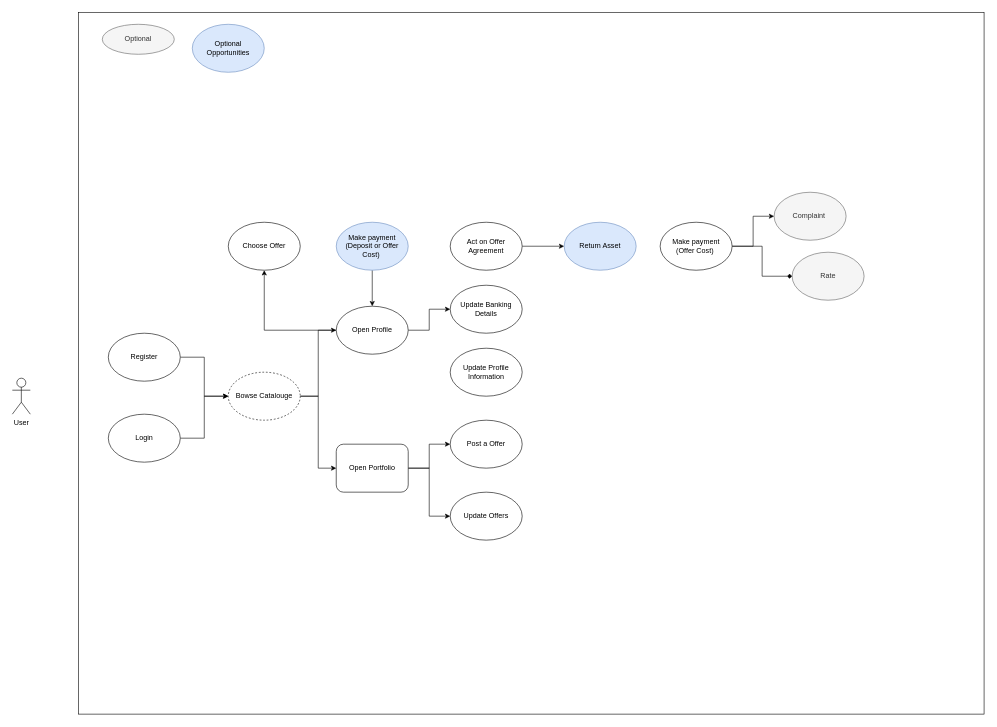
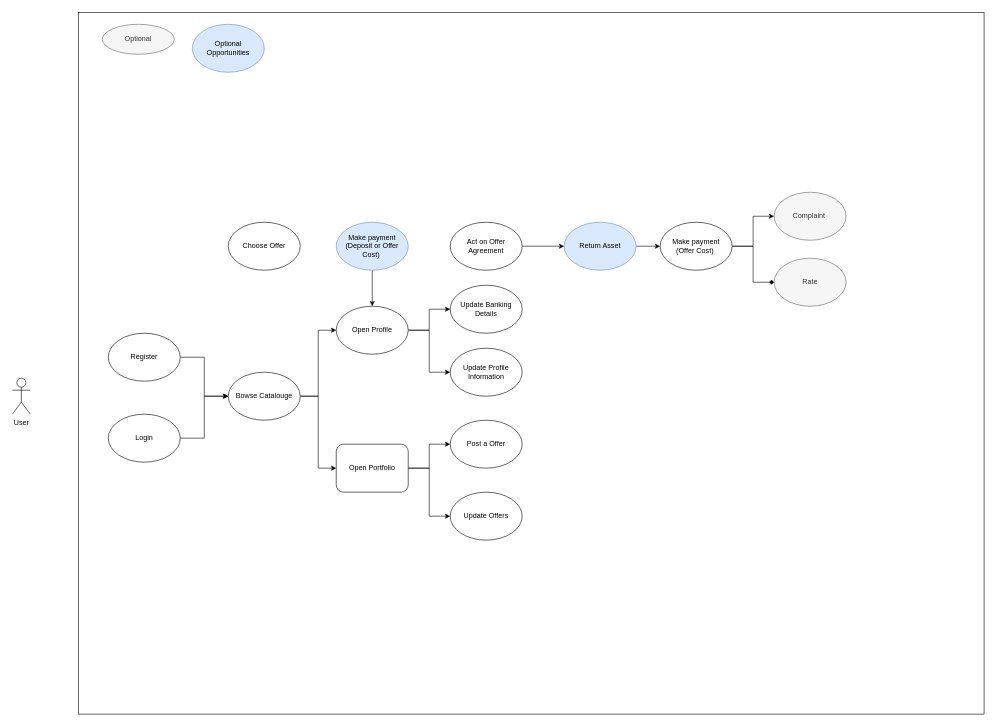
edge "Return Asset" -> "Make payment (Offer Cost)": added
node "Rate": moved (828, 276) -> (810, 282)
edge "Open Profile" -> "Choose Offer": now "Open Profile" -> "Update Profile Information"
node "Bowse Catalouge": style dashed -> solid
